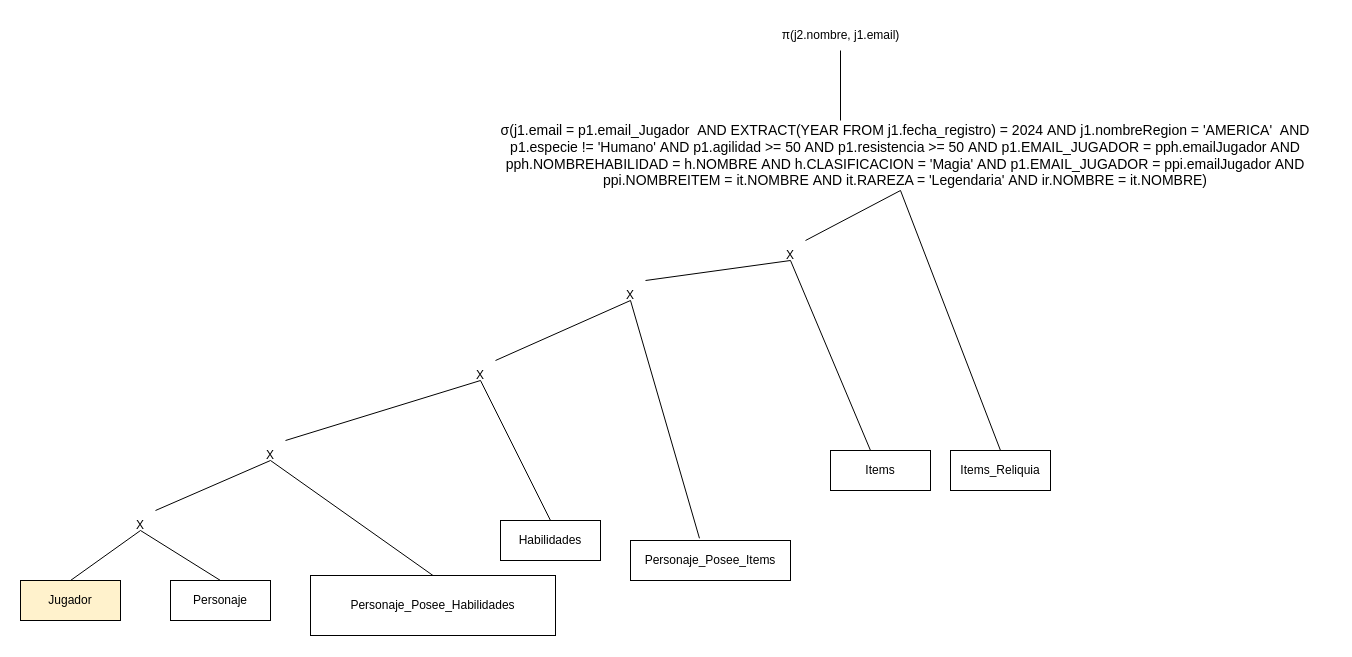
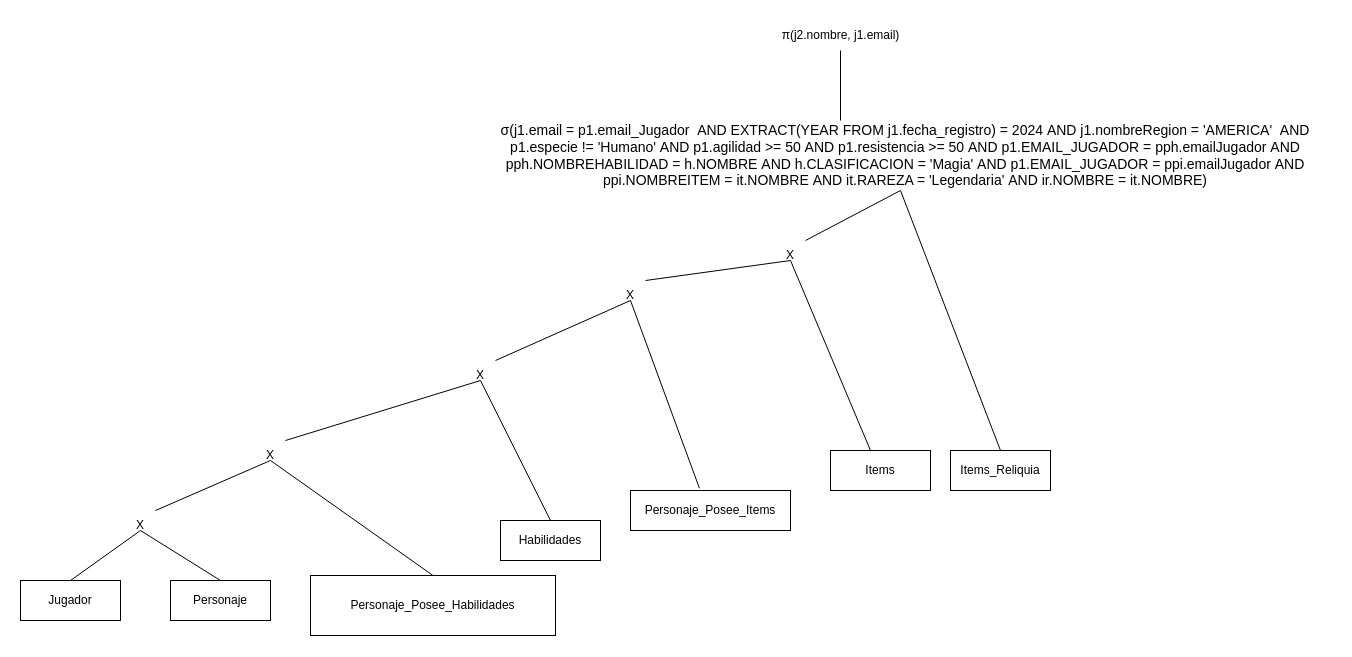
node "Personaje_Posee_Items": moved (711, 561) -> (711, 511)
node "Jugador": fillcolor #fff2cc -> #ffffff
